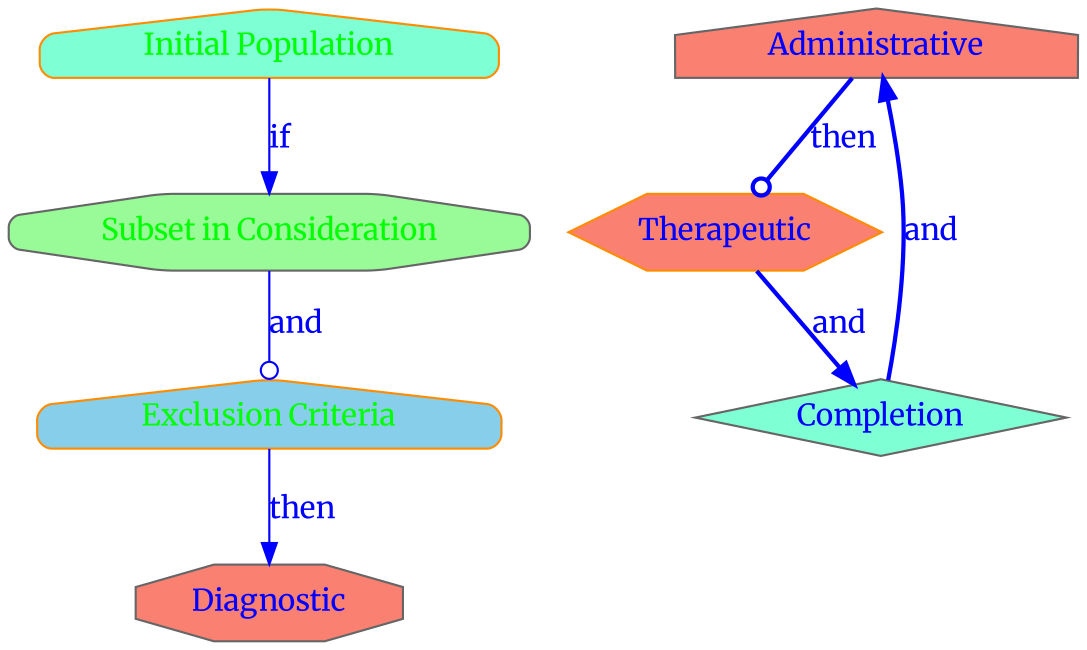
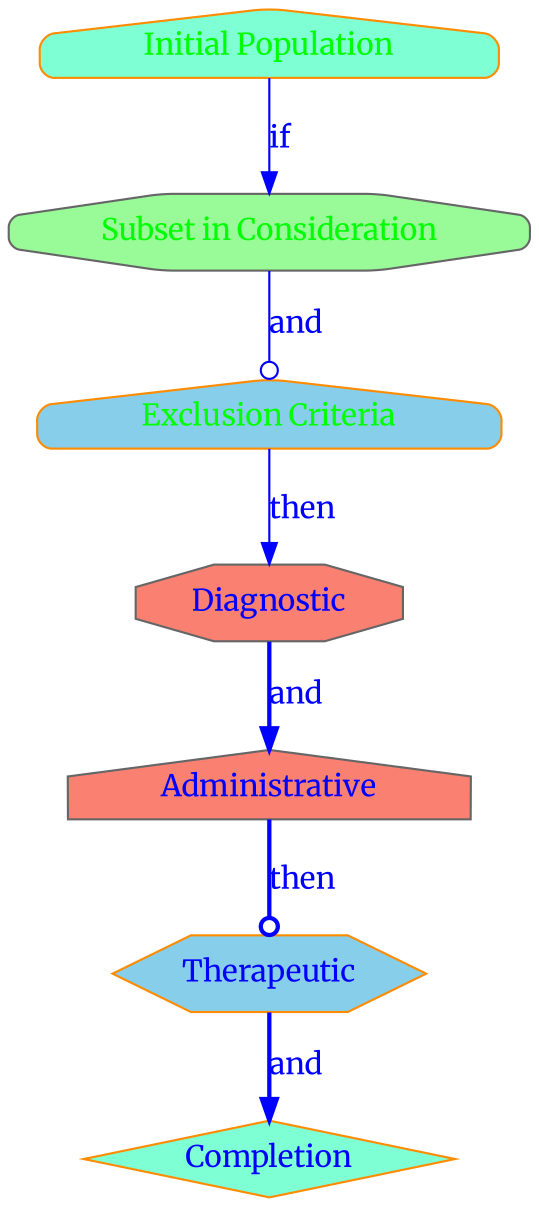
node "Therapeutic": fillcolor salmon -> skyblue
edge "Completion" -> "Administrative": now "Diagnostic" -> "Administrative"
node "Completion": color gray40 -> darkorange
